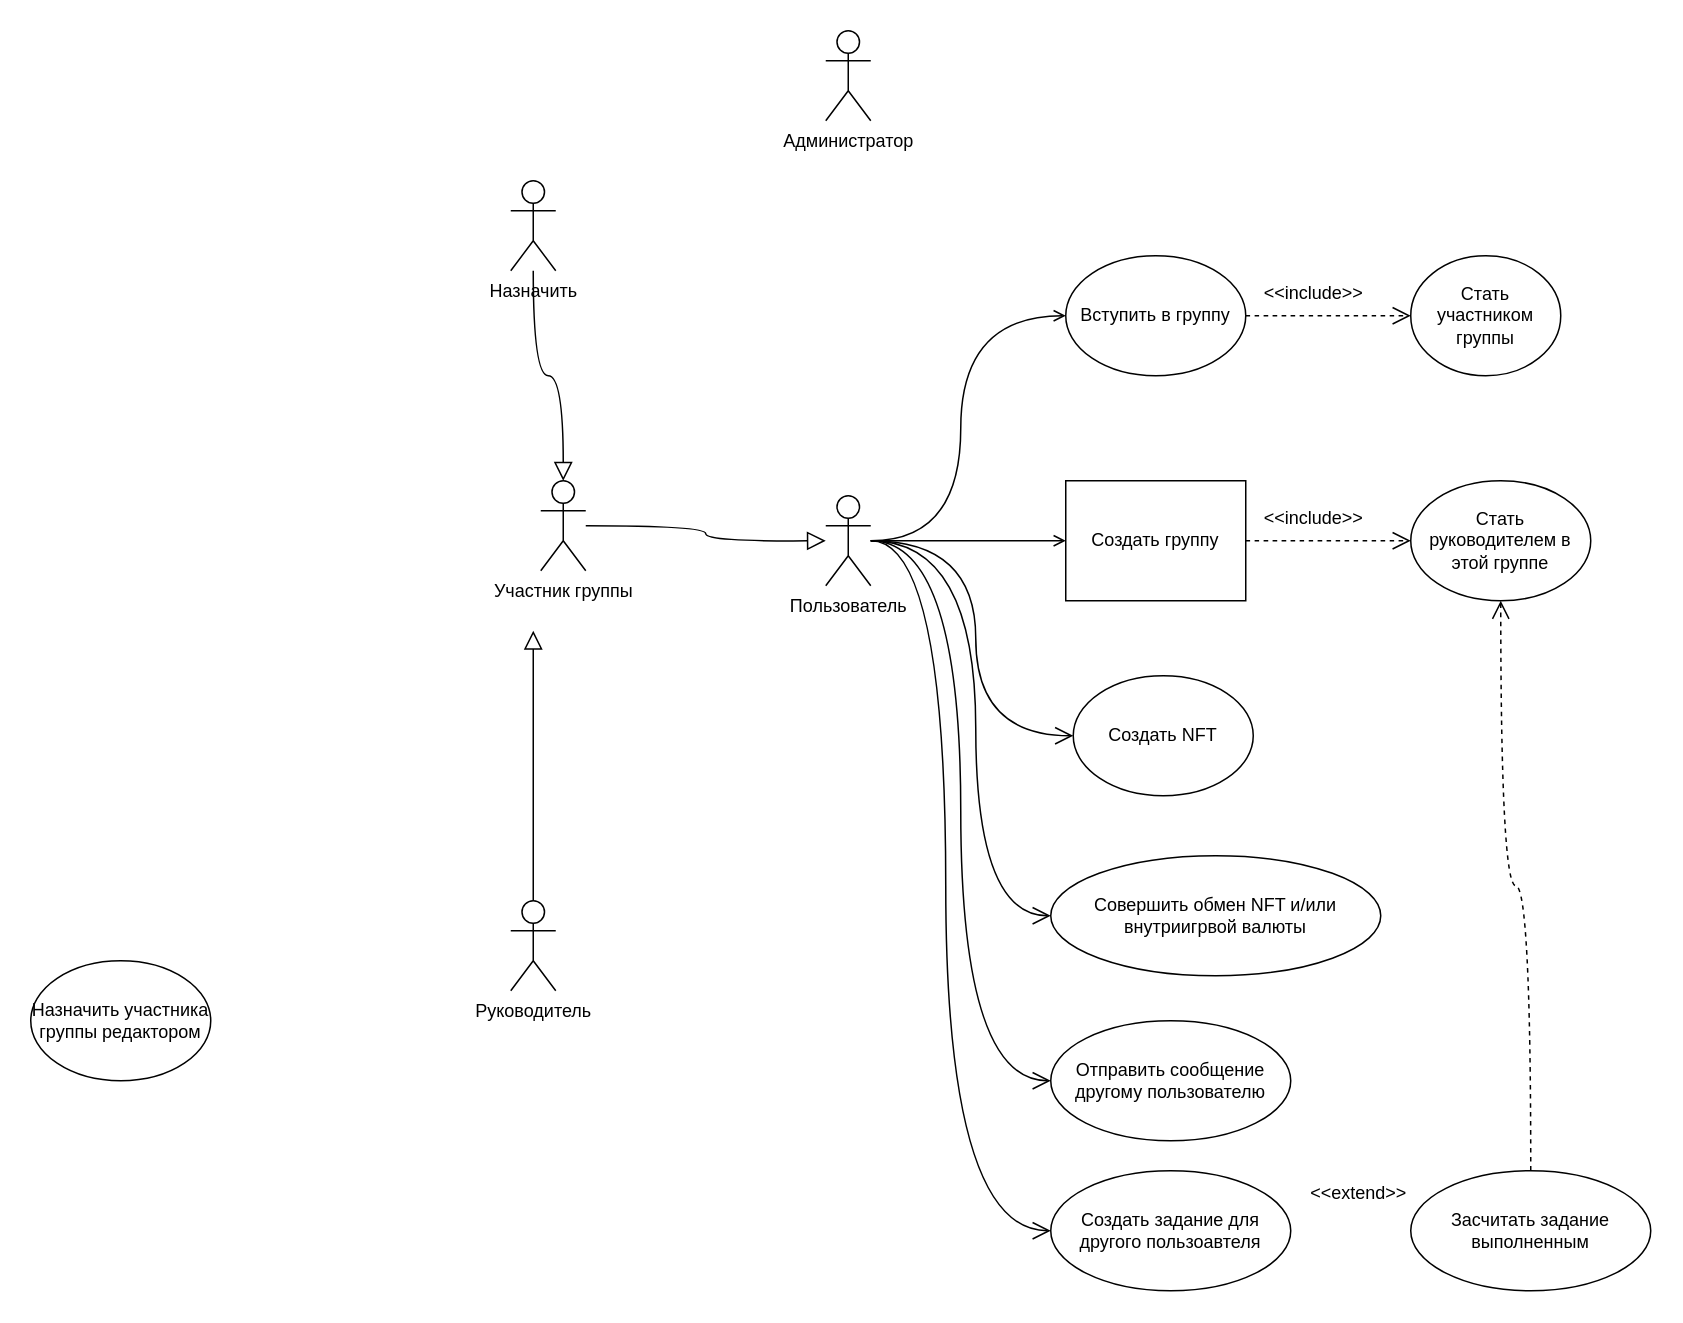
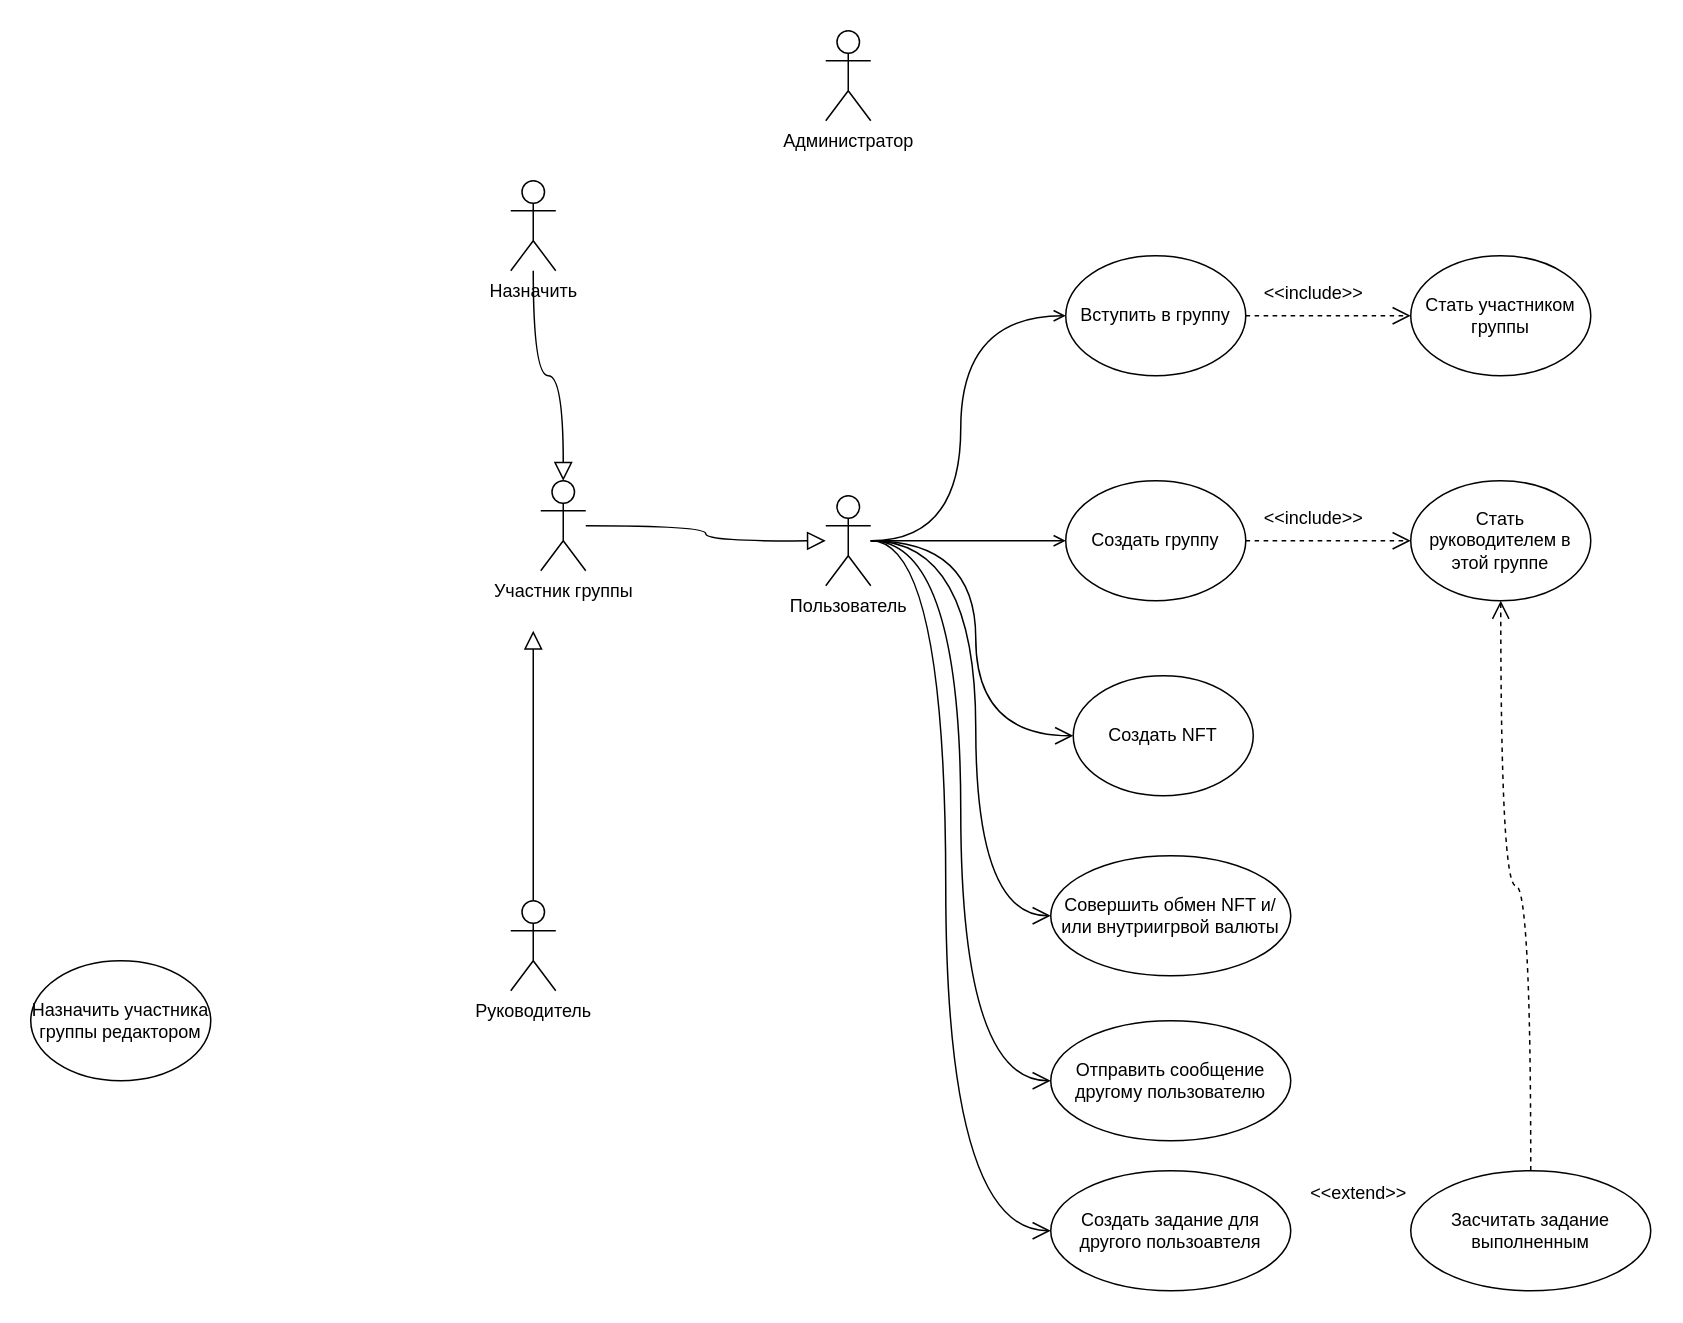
node "Стать участником группы": size 150x120 -> 180x120
node "Создать группу": shape rectangle -> ellipse
node "Совершить обмен NFT и/или внутриигрвой валюты": size 330x120 -> 240x120
